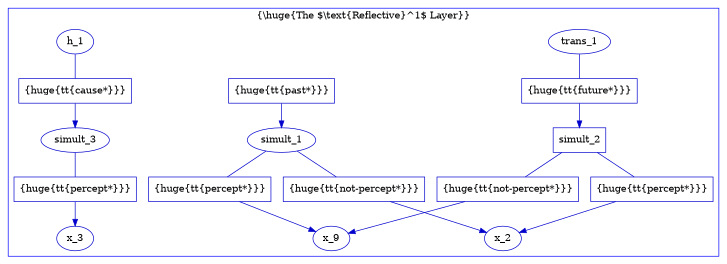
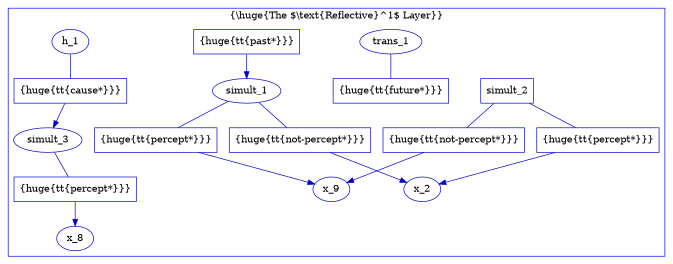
edge "{huge{tt{future*}}}" -> "simult_2": removed
node "x_3": label "x_3" -> "x_8"
